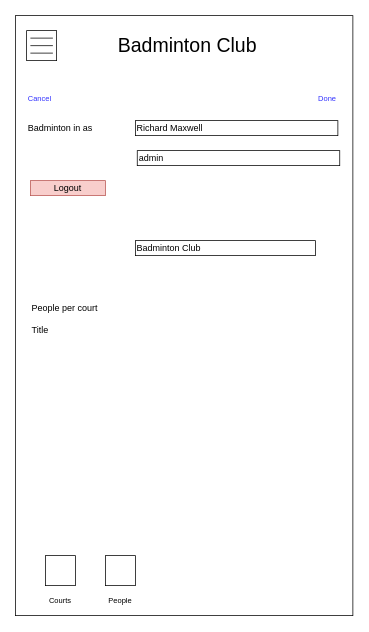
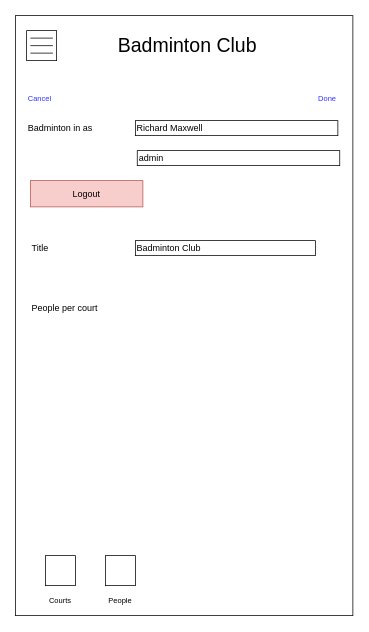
node "Logout": size 75x15 -> 113x26
node "Title": moved (75, 330) -> (75, 248)
